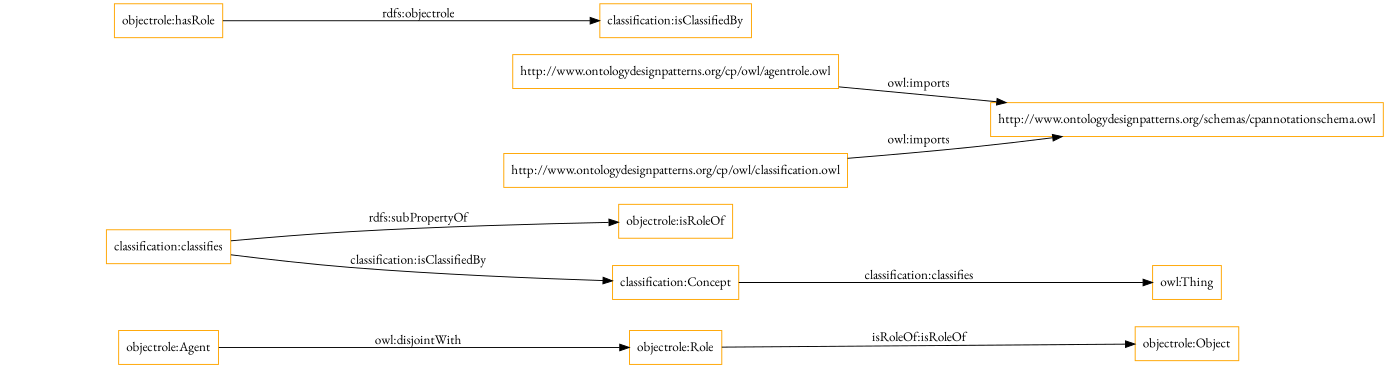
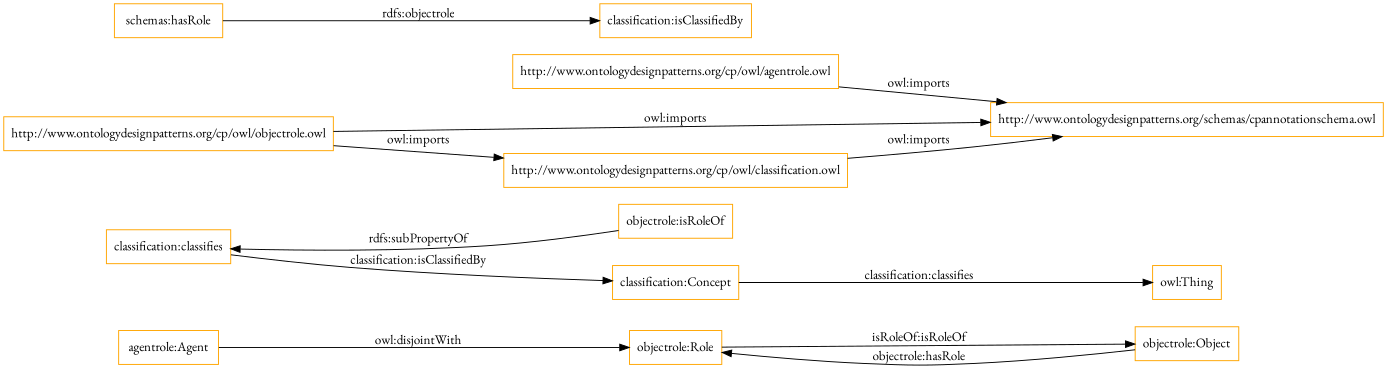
node "objectrole:hasRole": label "objectrole:hasRole" -> "schemas:hasRole"
node "http://www.ontologydesignpatterns.org/cp/owl/objectrole.owl": added
edge "classification:classifies" -> "objectrole:isRoleOf": reversed
node "objectrole:Agent": label "objectrole:Agent" -> "agentrole:Agent"
edge "objectrole:Object" -> "objectrole:Role": added, label "objectrole:hasRole"
